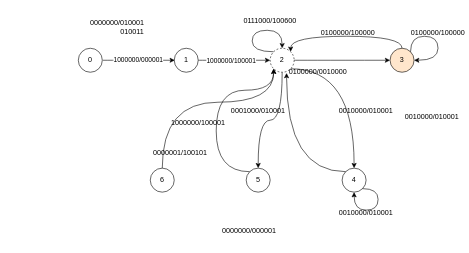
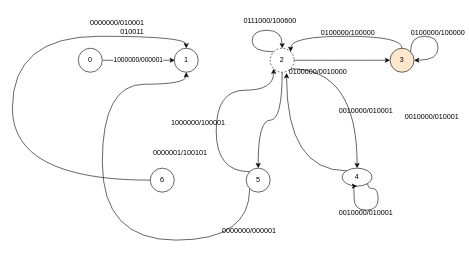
edge "1" -> "2": removed, label "1000000/100001"
edge "6" -> "2": removed
node "0001000/010001": removed
edge "6" -> "1": added
edge "5" -> "1": added
node "4": size 24x24 -> 30x18
